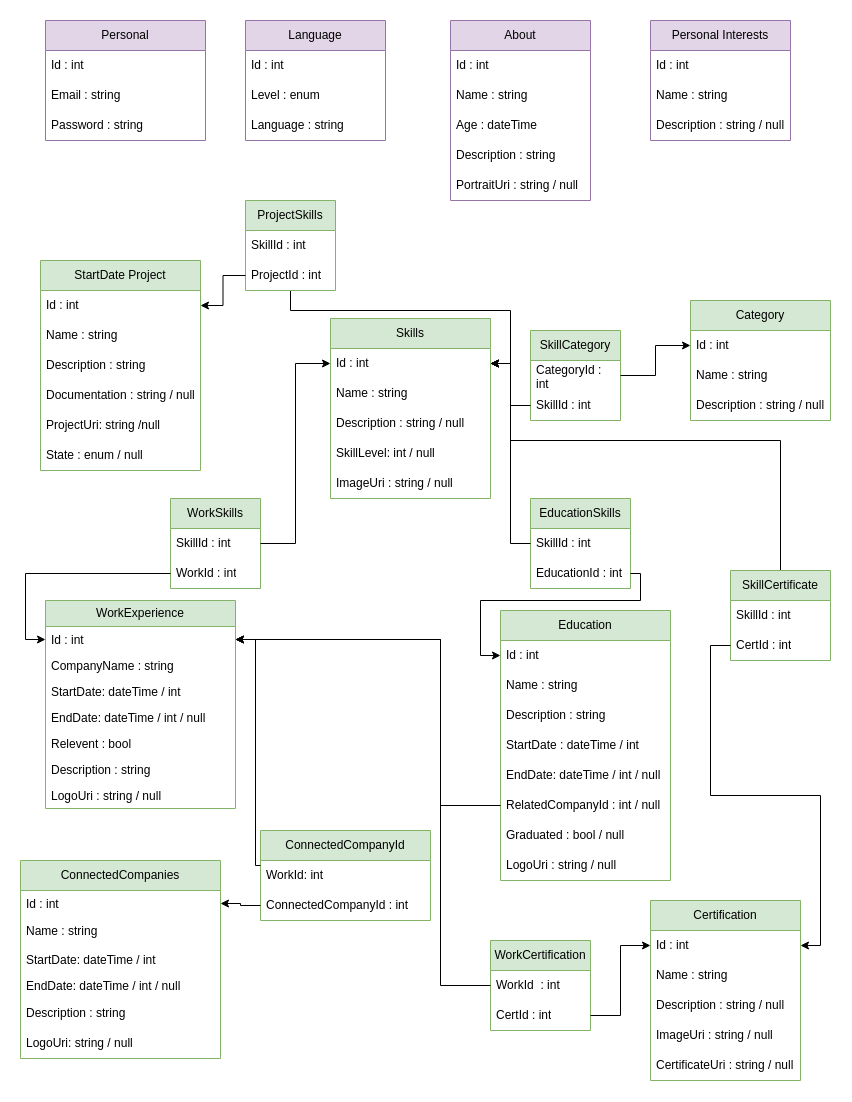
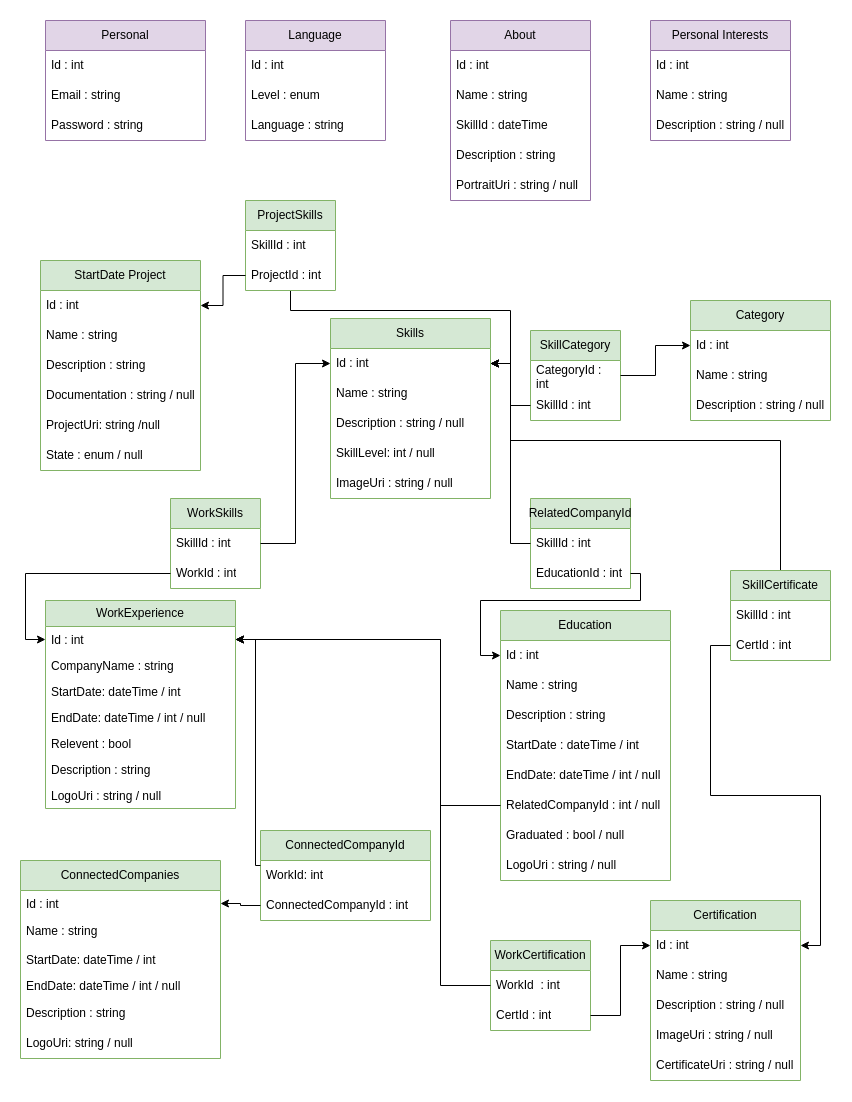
node "Age : dateTime": label "Age : dateTime" -> "SkillId : dateTime"
node "EducationSkills": label "EducationSkills" -> "RelatedCompanyId"
